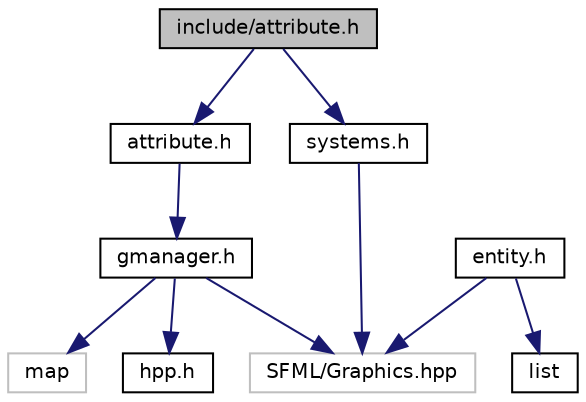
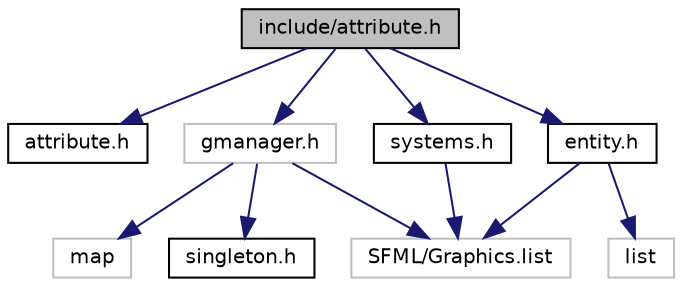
edge "include/attribute.h" -> "entity.h": added
edge "attribute.h" -> "gmanager.h": now "include/attribute.h" -> "gmanager.h"
node "gmanager.h": color black -> grey75
node "hpp.h": label "hpp.h" -> "singleton.h"
node "SFML/Graphics.hpp": label "SFML/Graphics.hpp" -> "SFML/Graphics.list"
node "list": color black -> grey75
